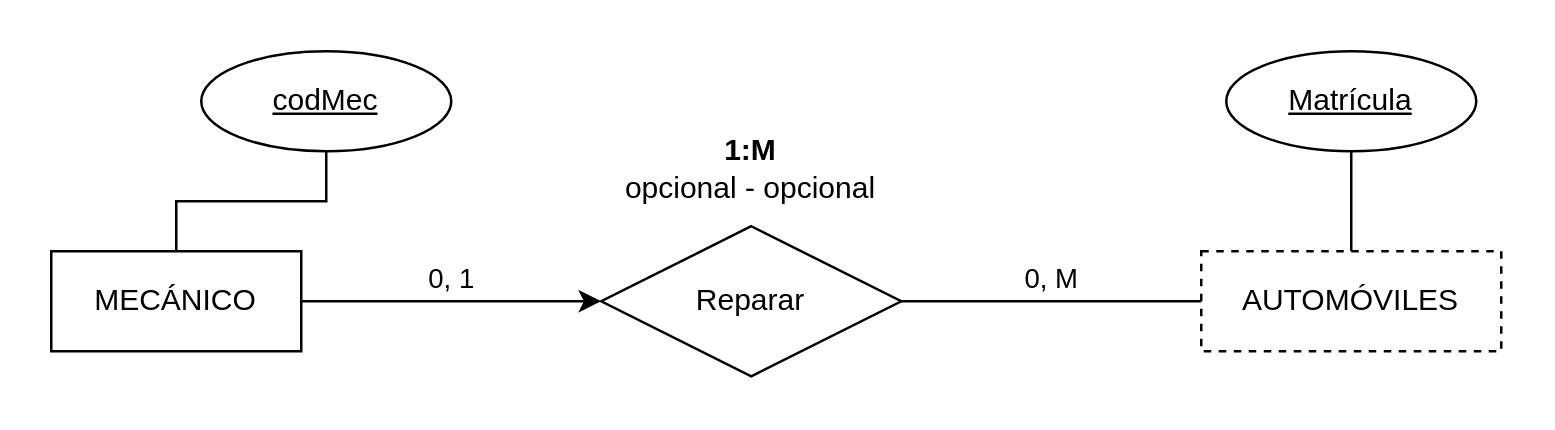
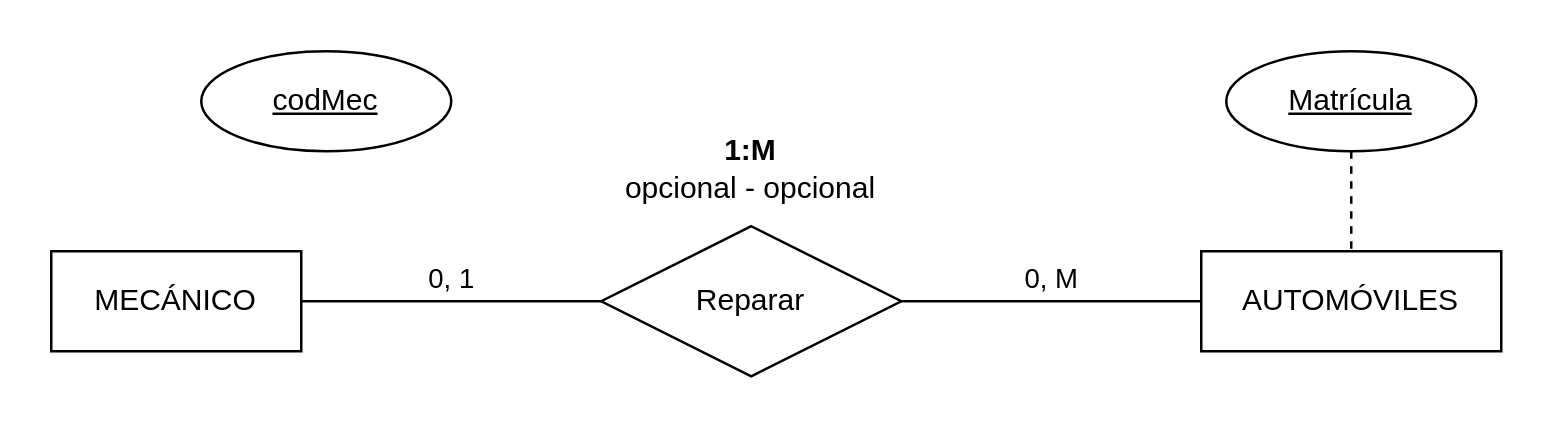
edge "codMec" -- "MECÁNICO": removed
edge "Matrícula" -- "AUTOMÓVILES": style solid -> dashed
edge "MECÁNICO" -> "Reparar": arrowhead classic -> none
node "AUTOMÓVILES": style dashed -> solid
